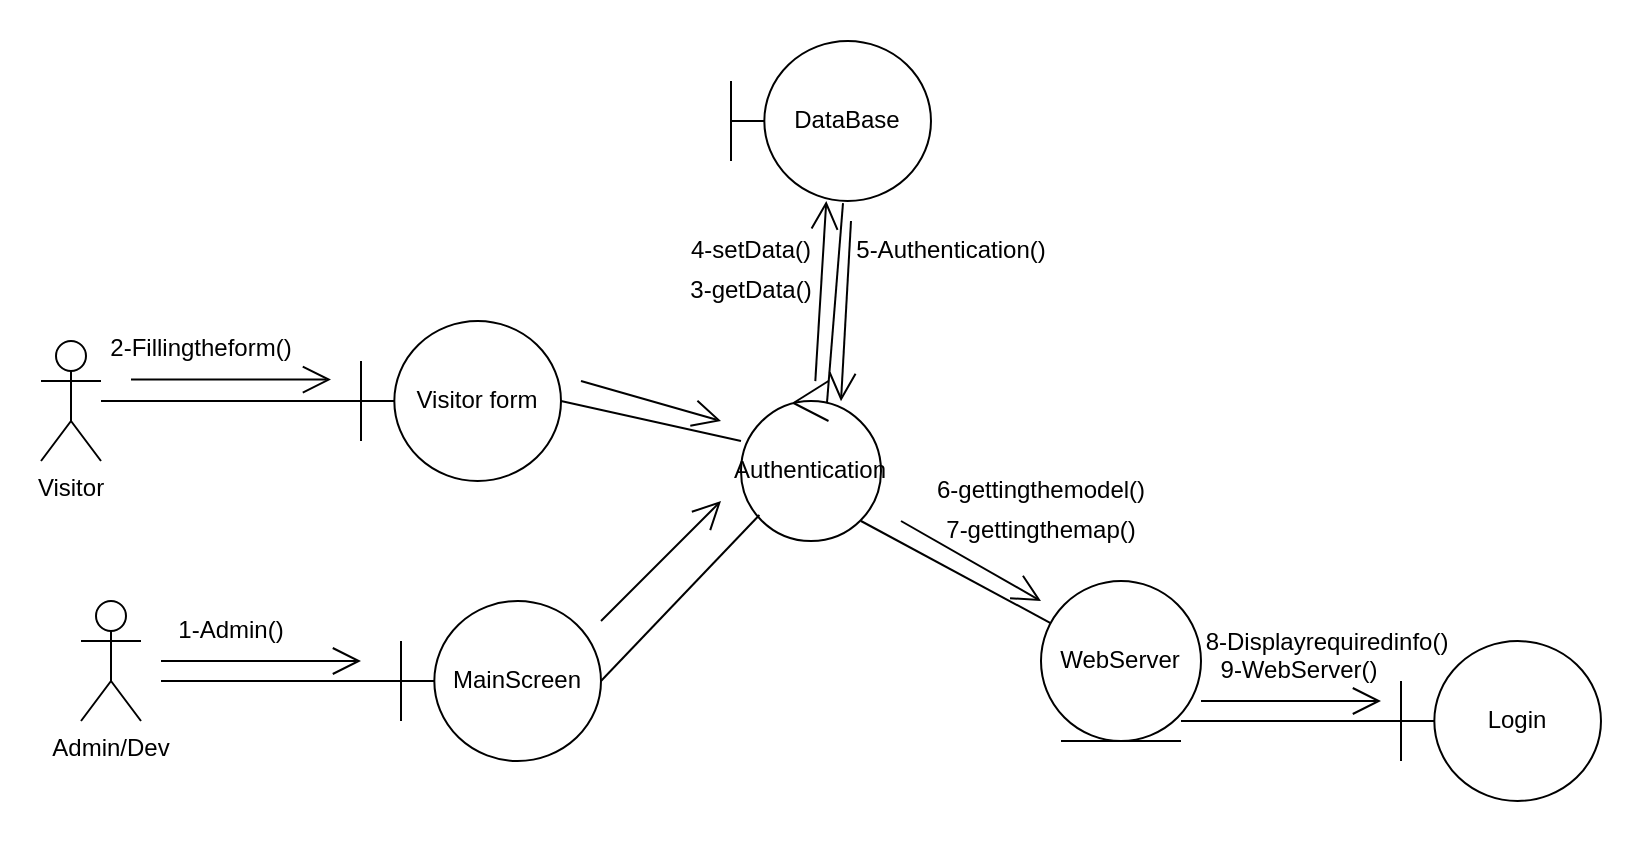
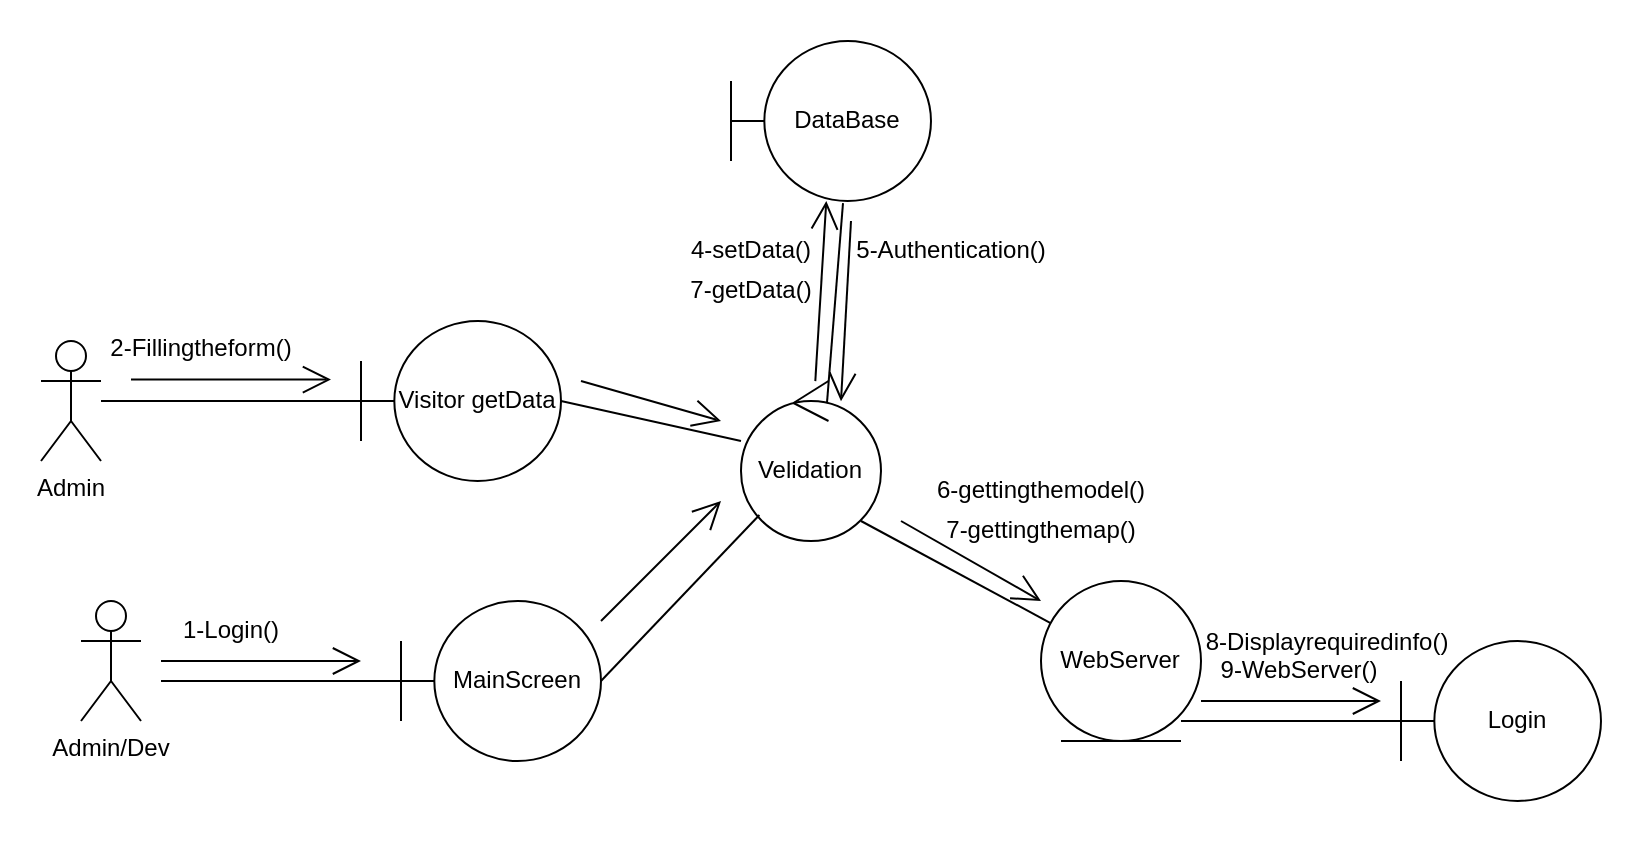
node "3-getData()": label "3-getData()" -> "7-getData()"
node "Visitor form": label "Visitor form" -> "Visitor getData"
node "Authentication": label "Authentication" -> "Velidation"
node "Visitor": label "Visitor" -> "Admin"
node "1-Admin()": label "1-Admin()" -> "1-Login()"
